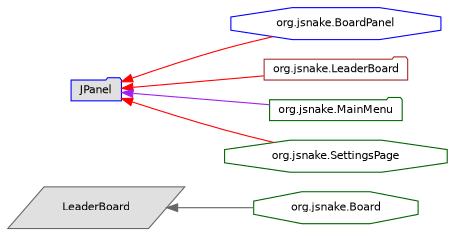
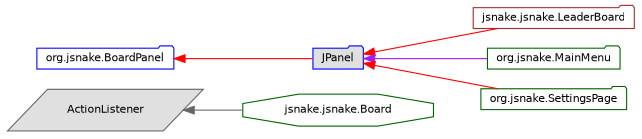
node "org.jsnake.BoardPanel": shape octagon -> folder
edge "org.jsnake.BoardPanel" -> "JPanel": reversed
node "org.jsnake.LeaderBoard": label "org.jsnake.LeaderBoard" -> "jsnake.jsnake.LeaderBoard"
node "org.jsnake.SettingsPage": shape octagon -> folder
node "LeaderBoard": label "LeaderBoard" -> "ActionListener"
node "org.jsnake.Board": label "org.jsnake.Board" -> "jsnake.jsnake.Board"
